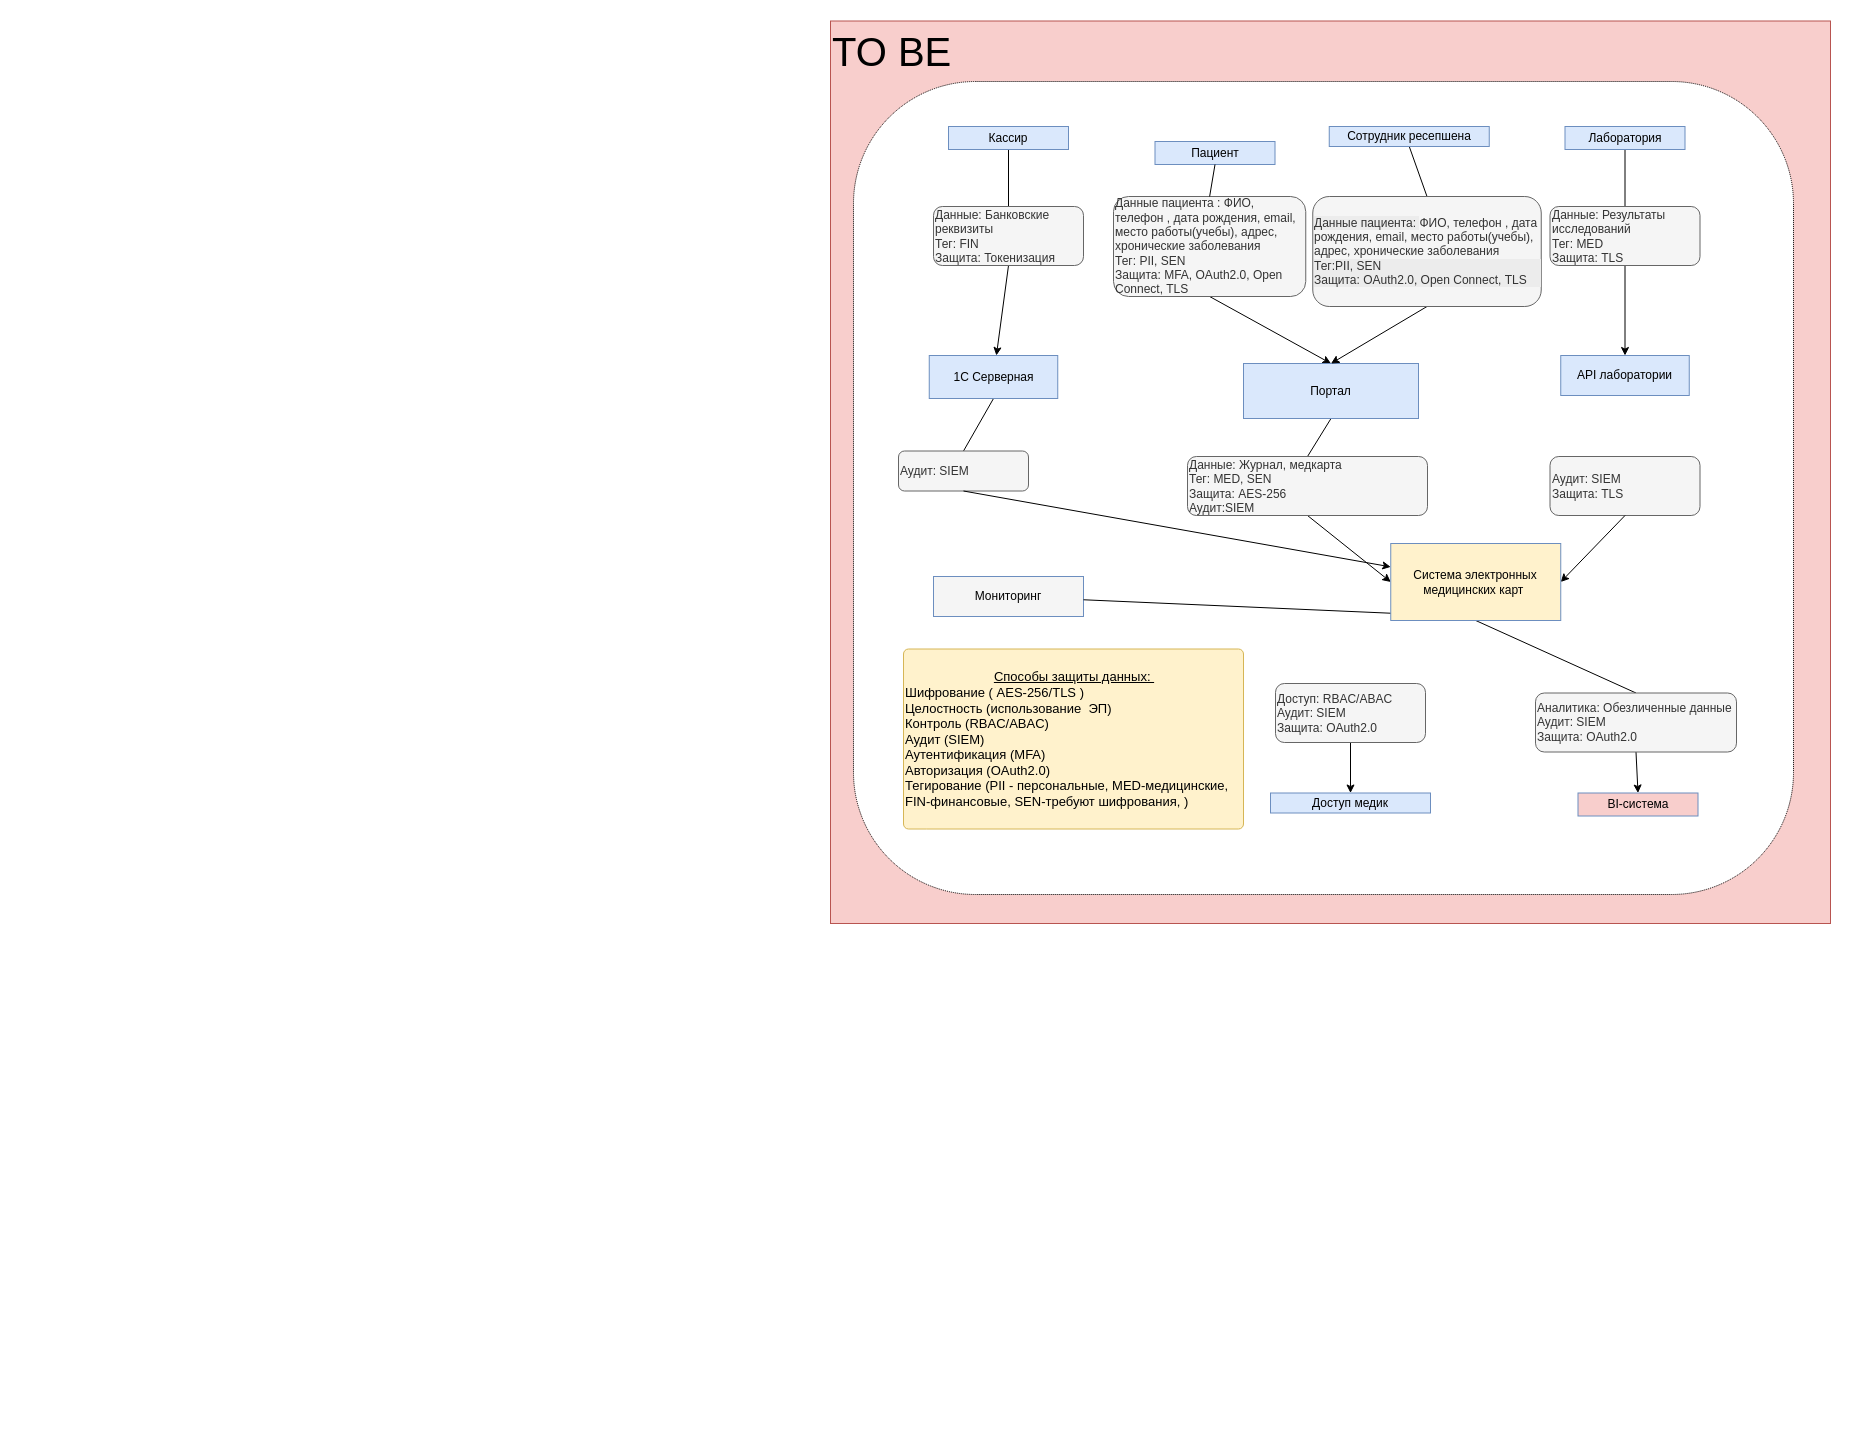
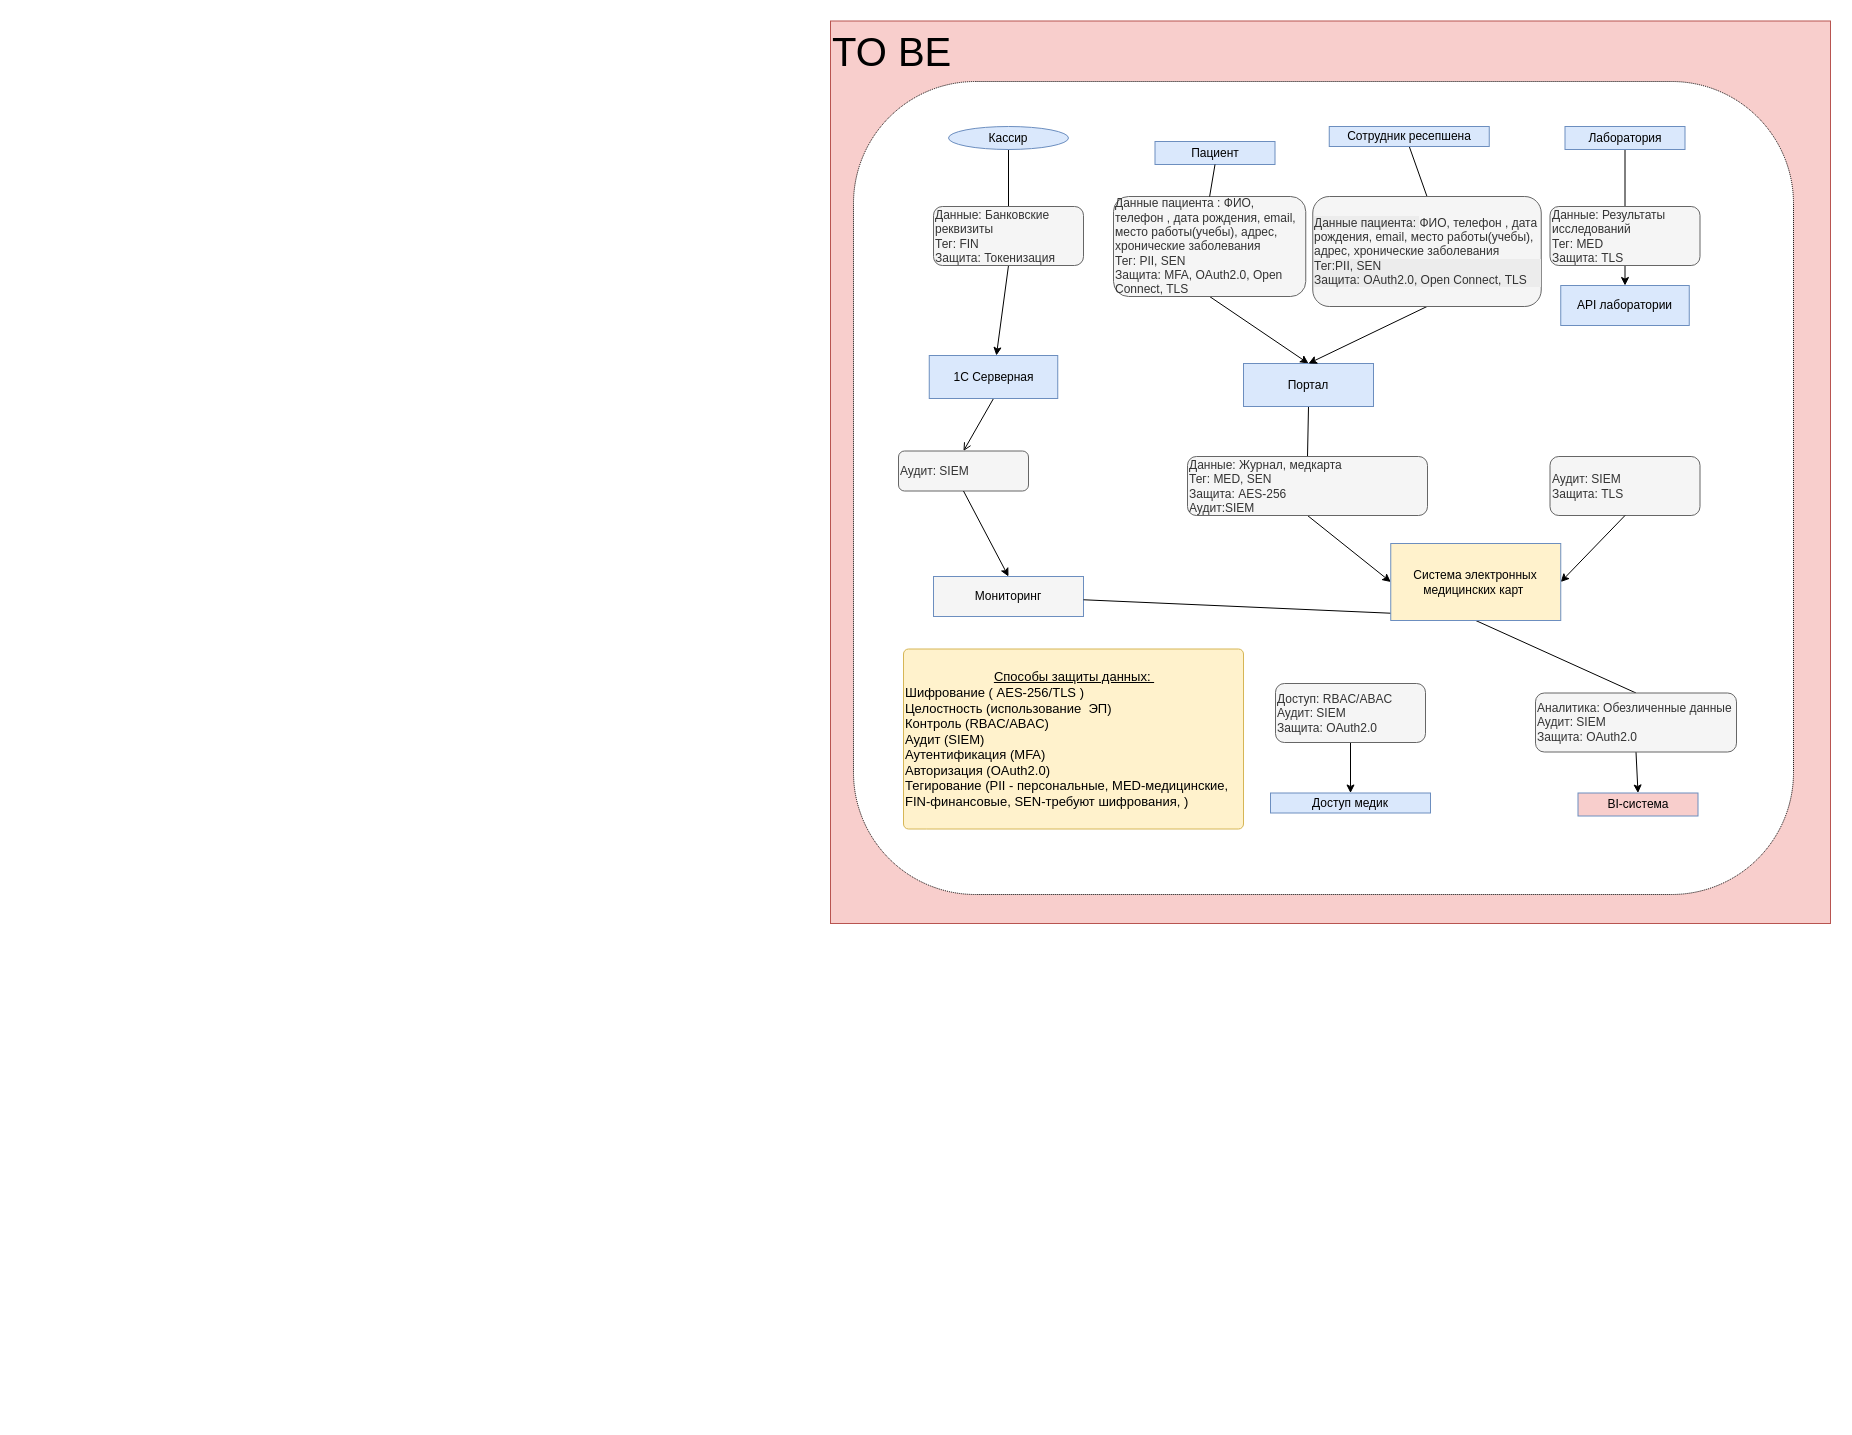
node "Кассир": shape rectangle -> ellipse
node "API лаборатории": moved (1625, 376) -> (1625, 306)
node "Портал": size 175x55 -> 130x43
edge "1C Серверная" -- "Аудит: SIEM": arrowhead none -> open
edge "Аудит: SIEM" -> "Система электронных медицинских карт": now "Аудит: SIEM" -> "Мониторинг"
